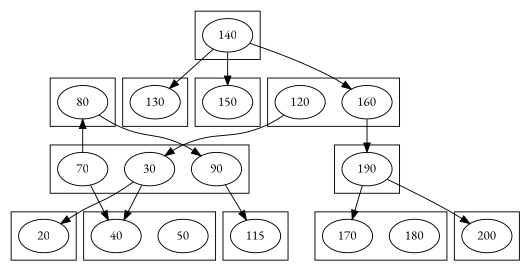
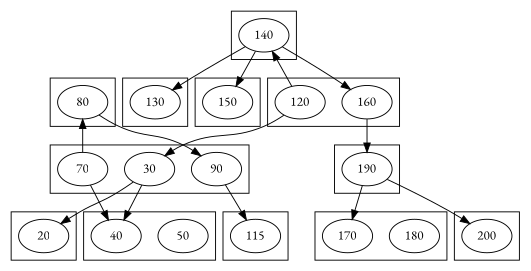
edge "120" -> "140": added
